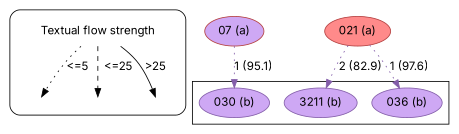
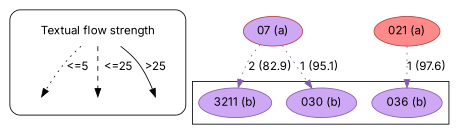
edge "021 (a)" -> "3211 (b)": now "07 (a)" -> "3211 (b)"
